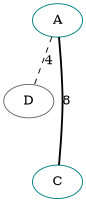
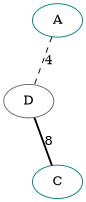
edge "A" -- "C": now "D" -- "C"
